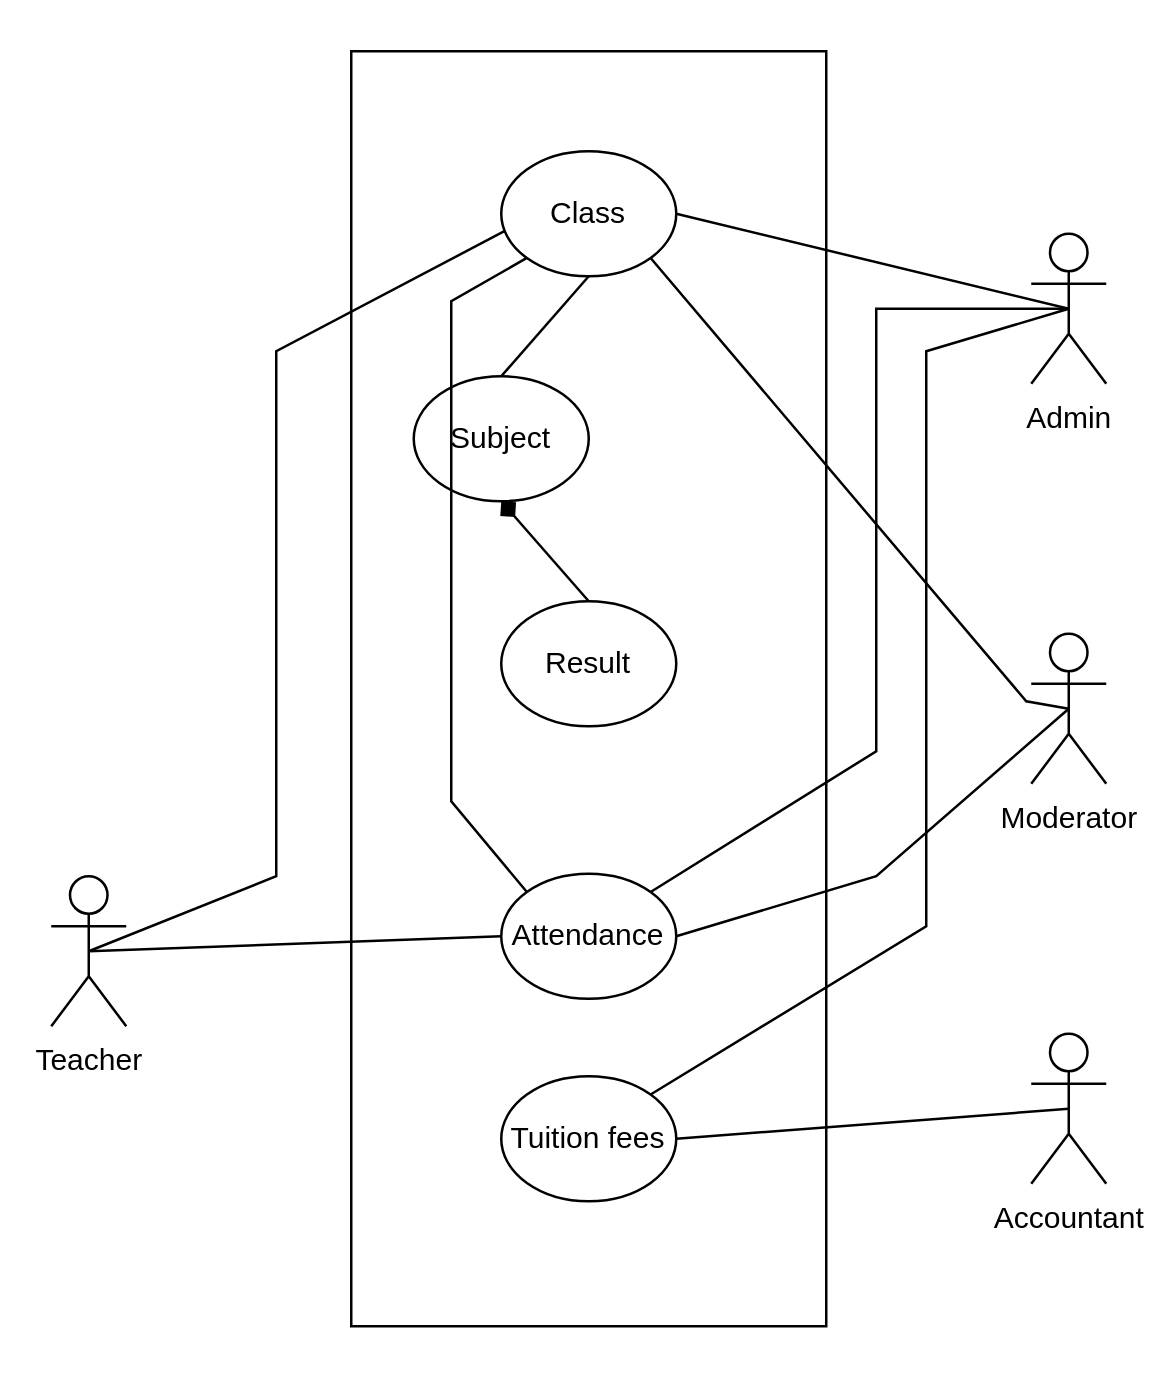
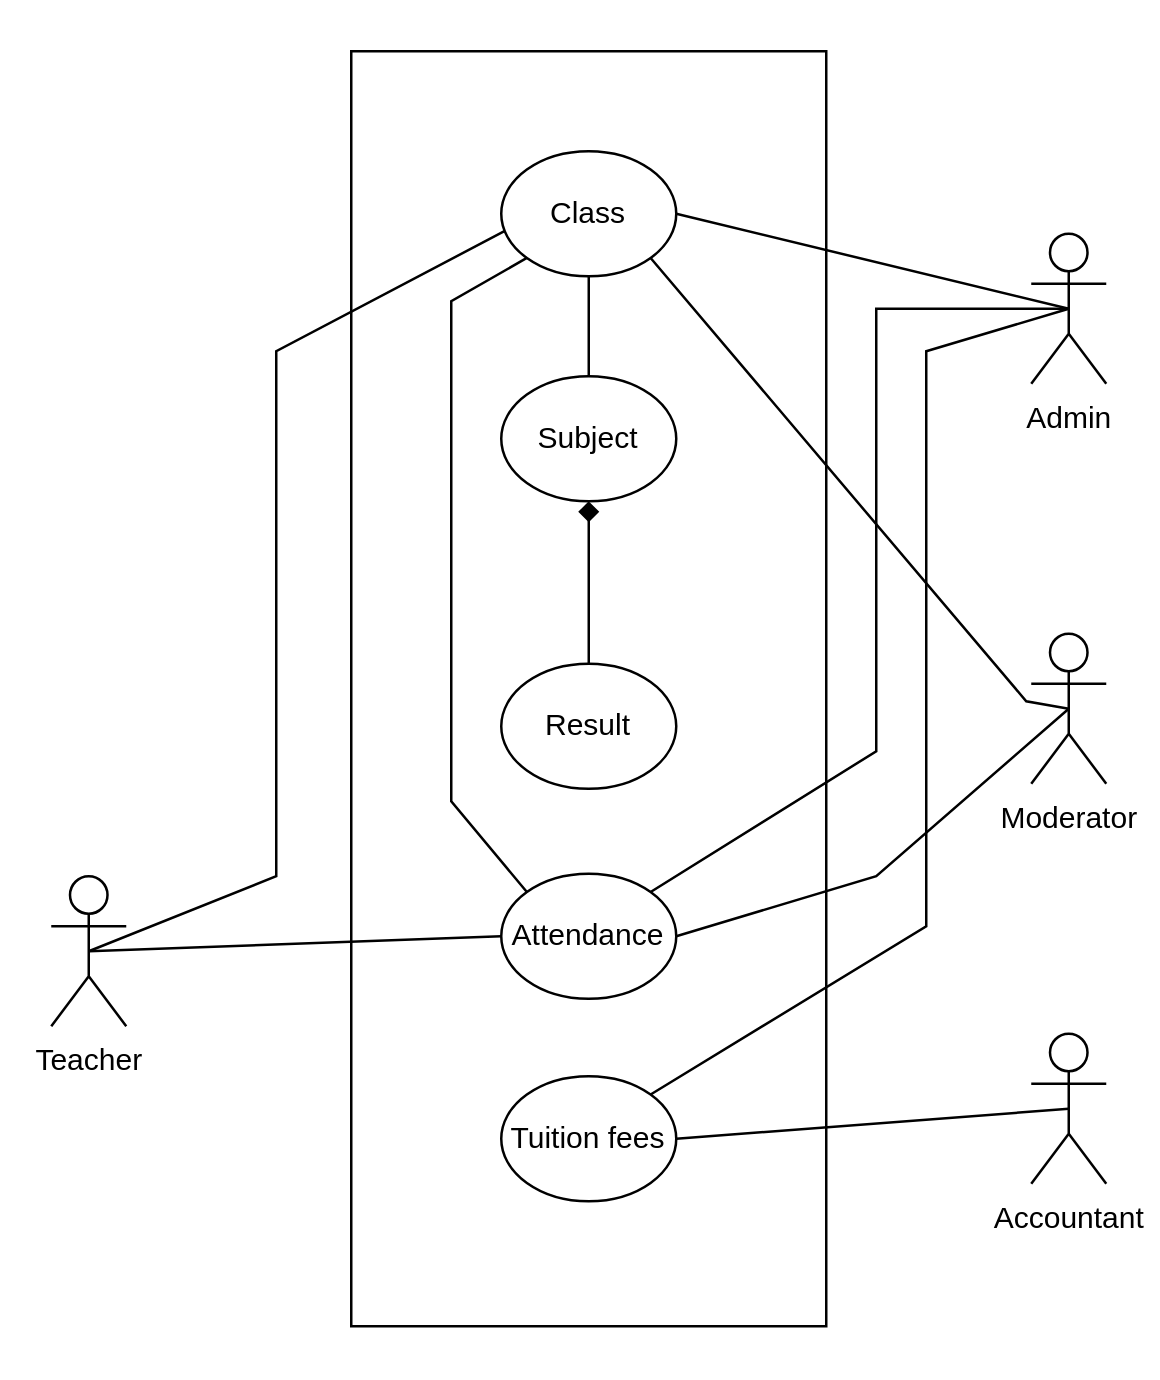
node "Subject": moved (501, 439) -> (589, 439)
node "Result": moved (589, 664) -> (589, 726)
